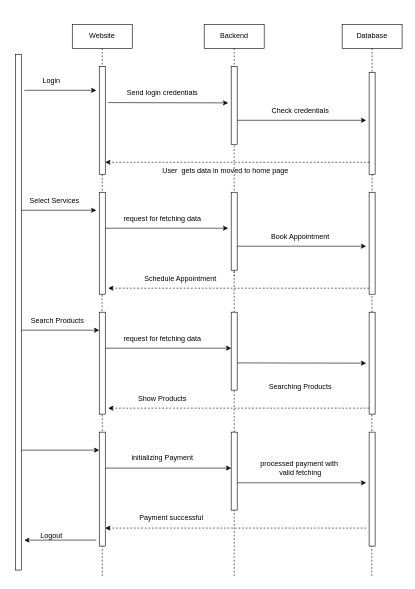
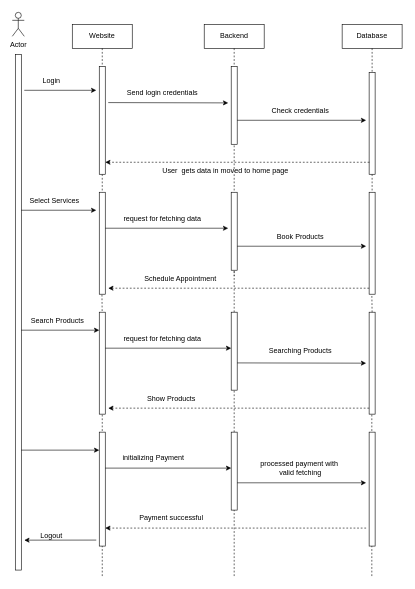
node "Actor": added
node "Book Appointment": label "Book Appointment" -> "Book Products"
node "Searching Products": moved (300, 387) -> (300, 351)
node "Show Products": moved (162, 399) -> (171, 399)
node "initializing Payment": moved (162, 458) -> (153, 458)
